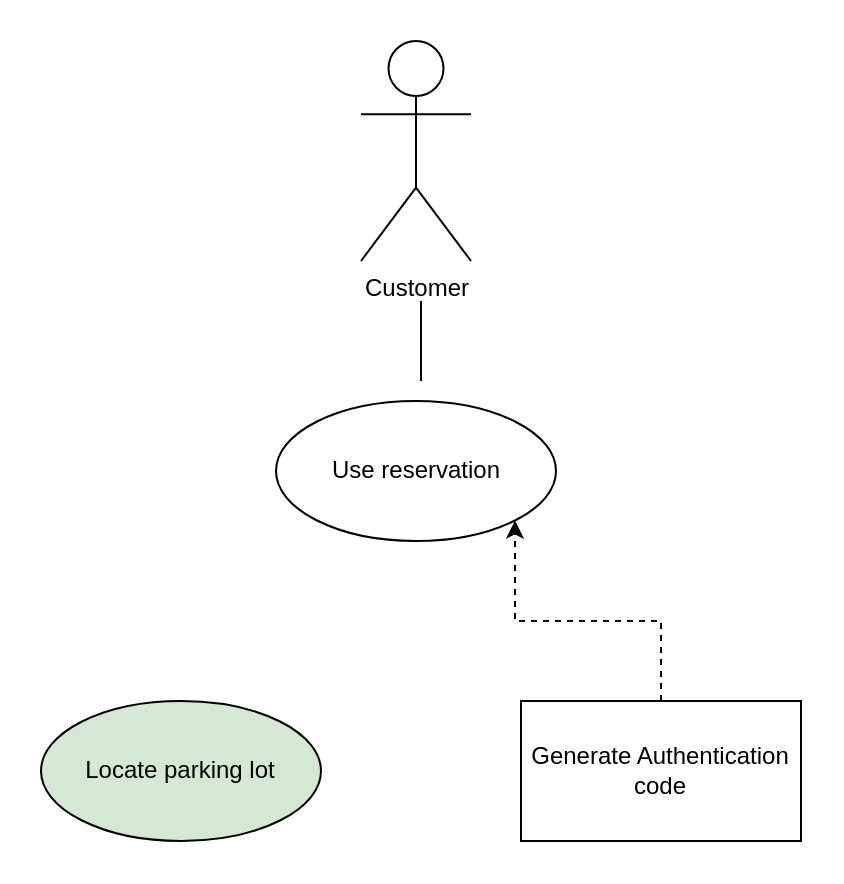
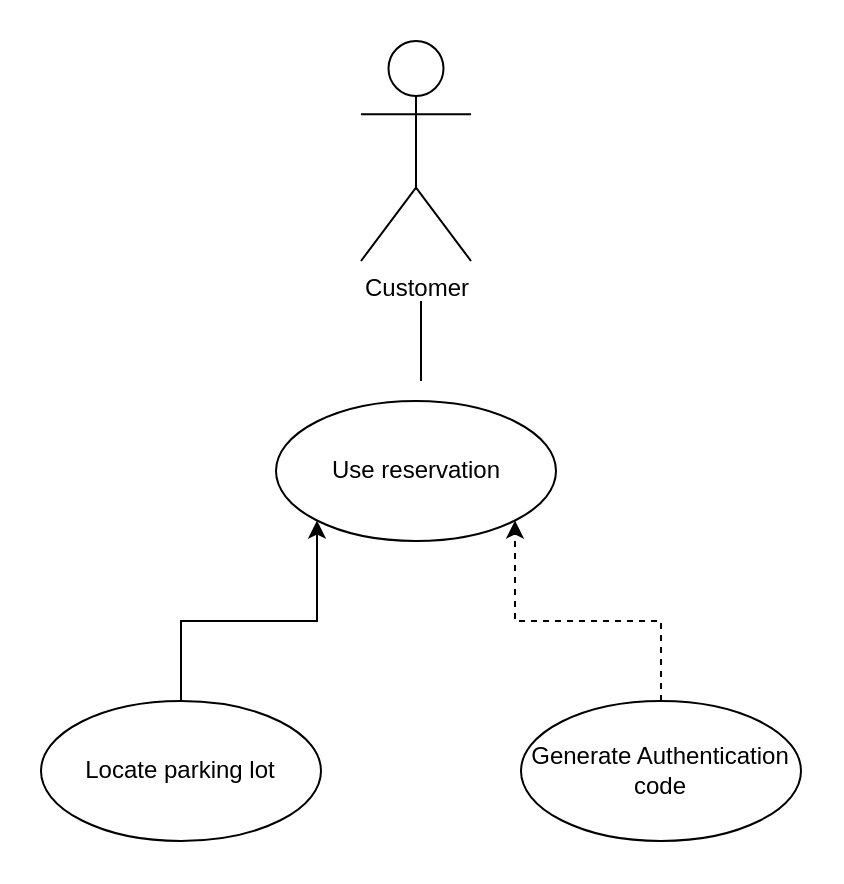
edge "Locate parking lot" -> "Use reservation": added
node "Locate parking lot": fillcolor #d5e8d4 -> #ffffff
node "Generate Authentication code": shape rectangle -> ellipse
